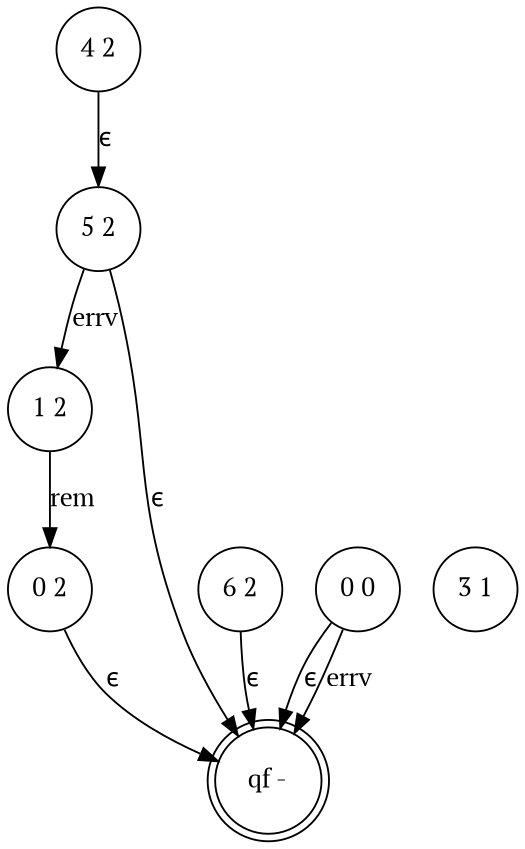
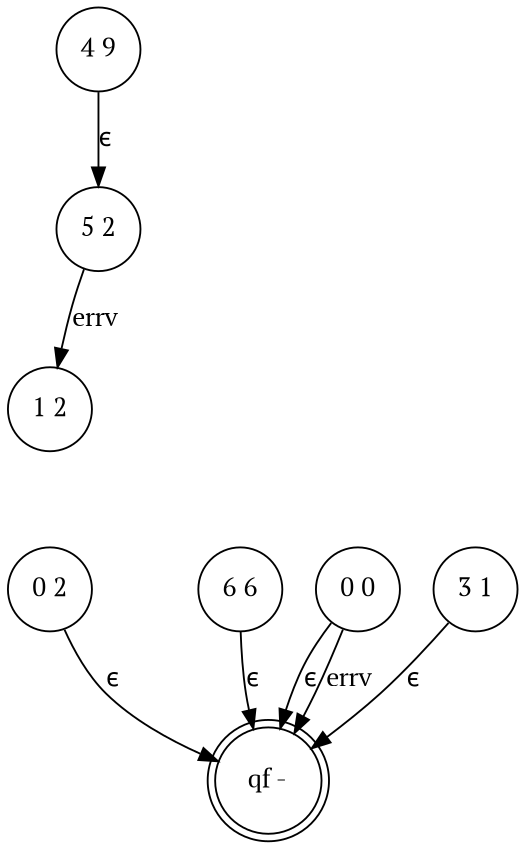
node "4 2": label "4 2" -> "4 9"
edge "1 2" -> "0 2": removed, label "rem"
edge "5 2" -> "qf -": now "3 1" -> "qf -"
node "6 2": label "6 2" -> "6 6"
